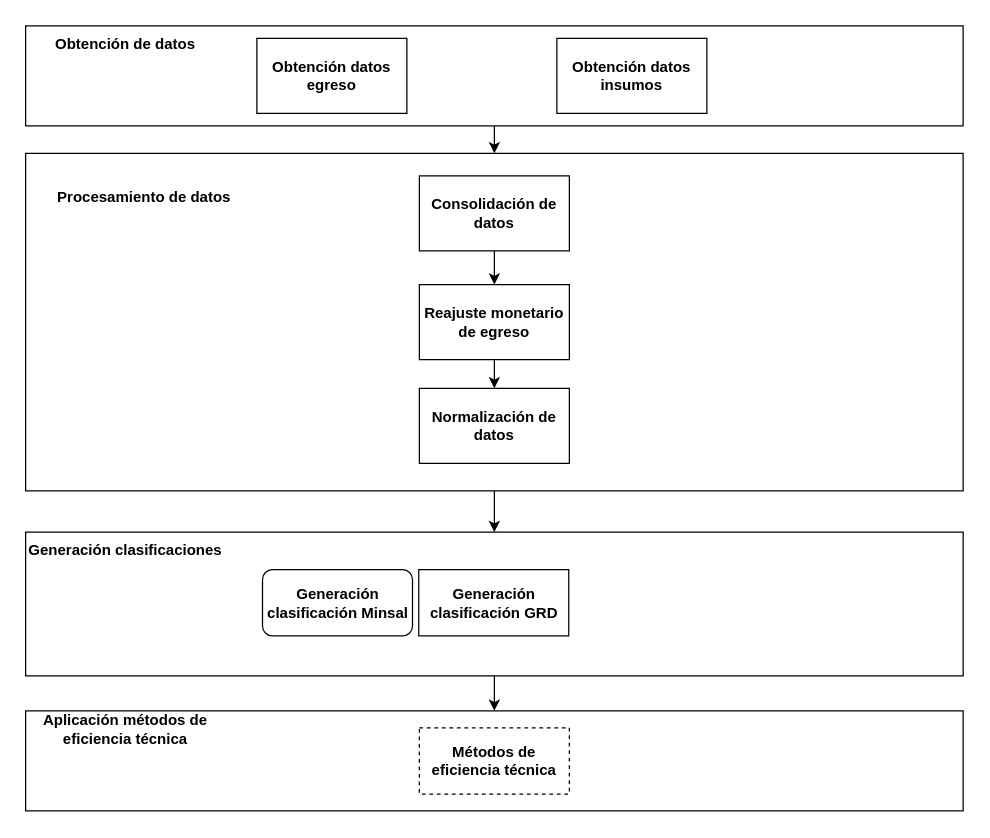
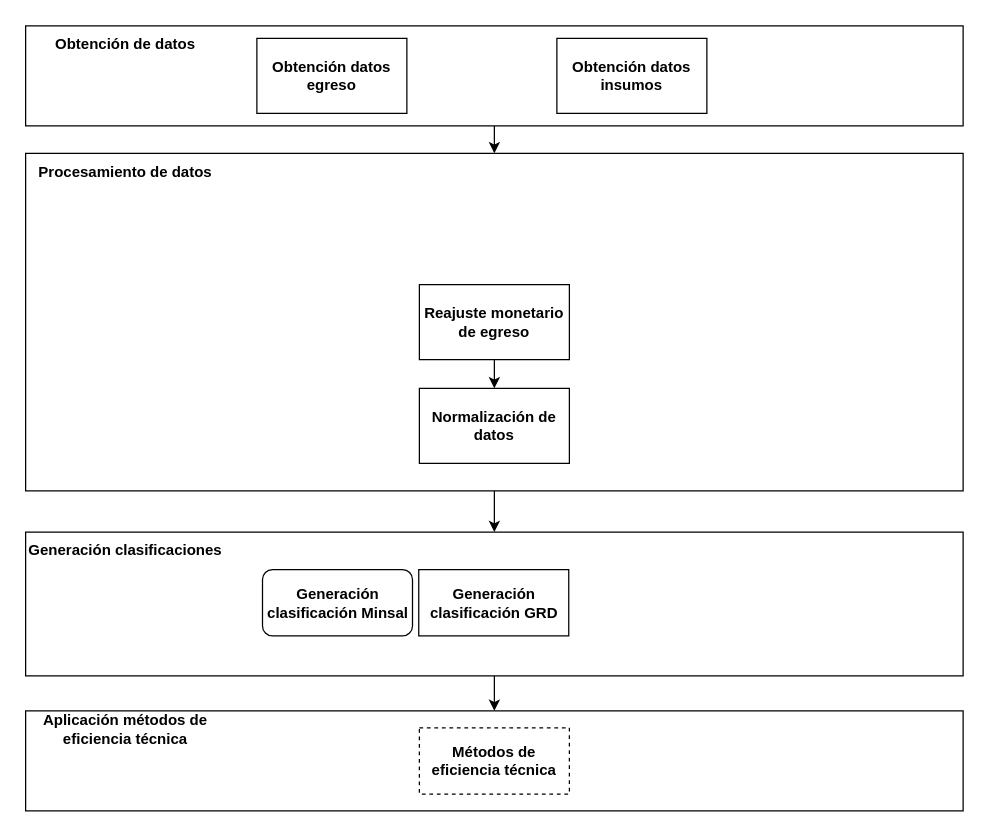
node "Procesamiento de datos": moved (144, 197) -> (126, 172)
node "Consolidación de datos": removed
edge "Consolidación de datos" -> "Reajuste monetario de egreso": removed
